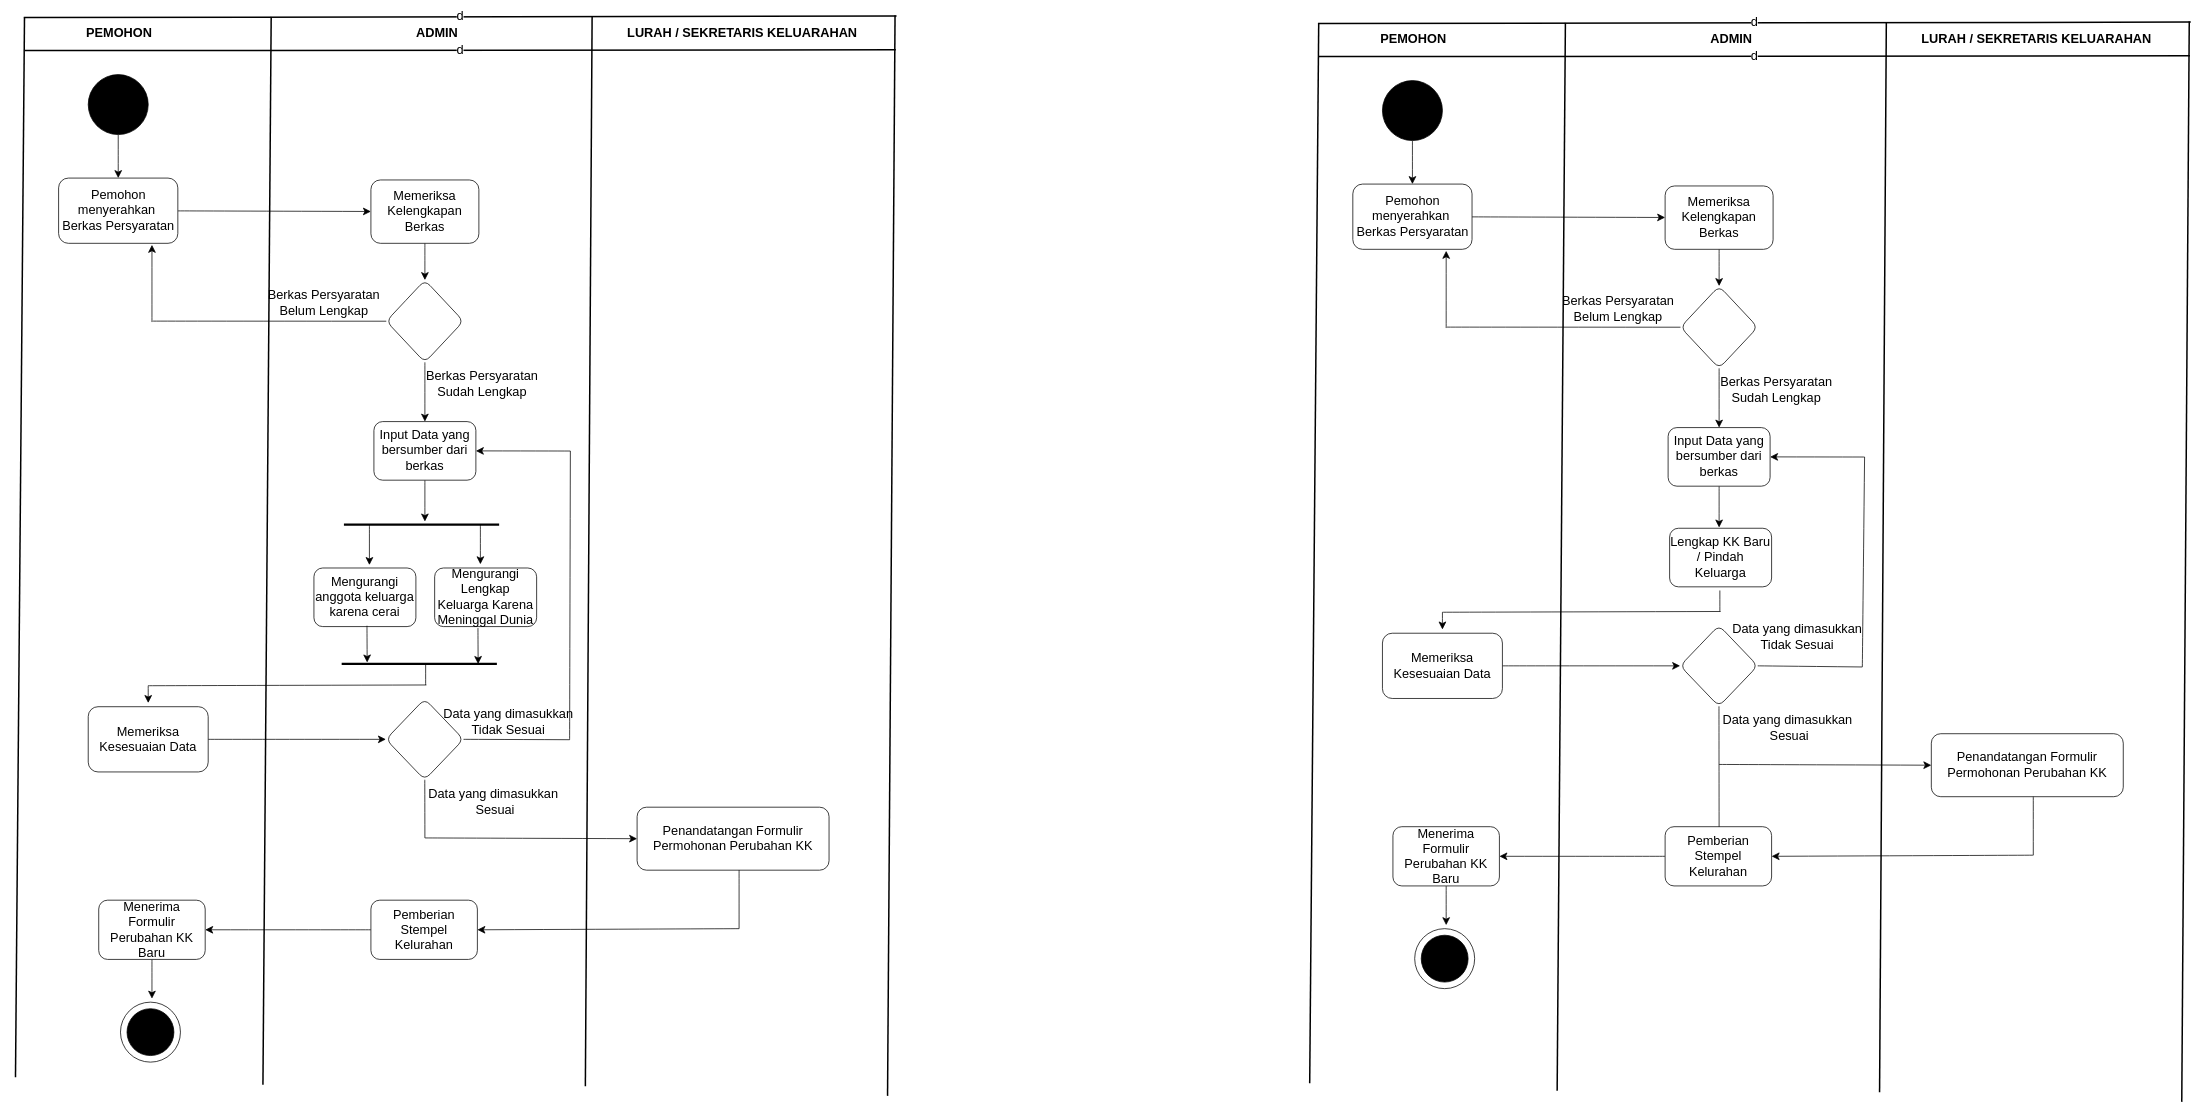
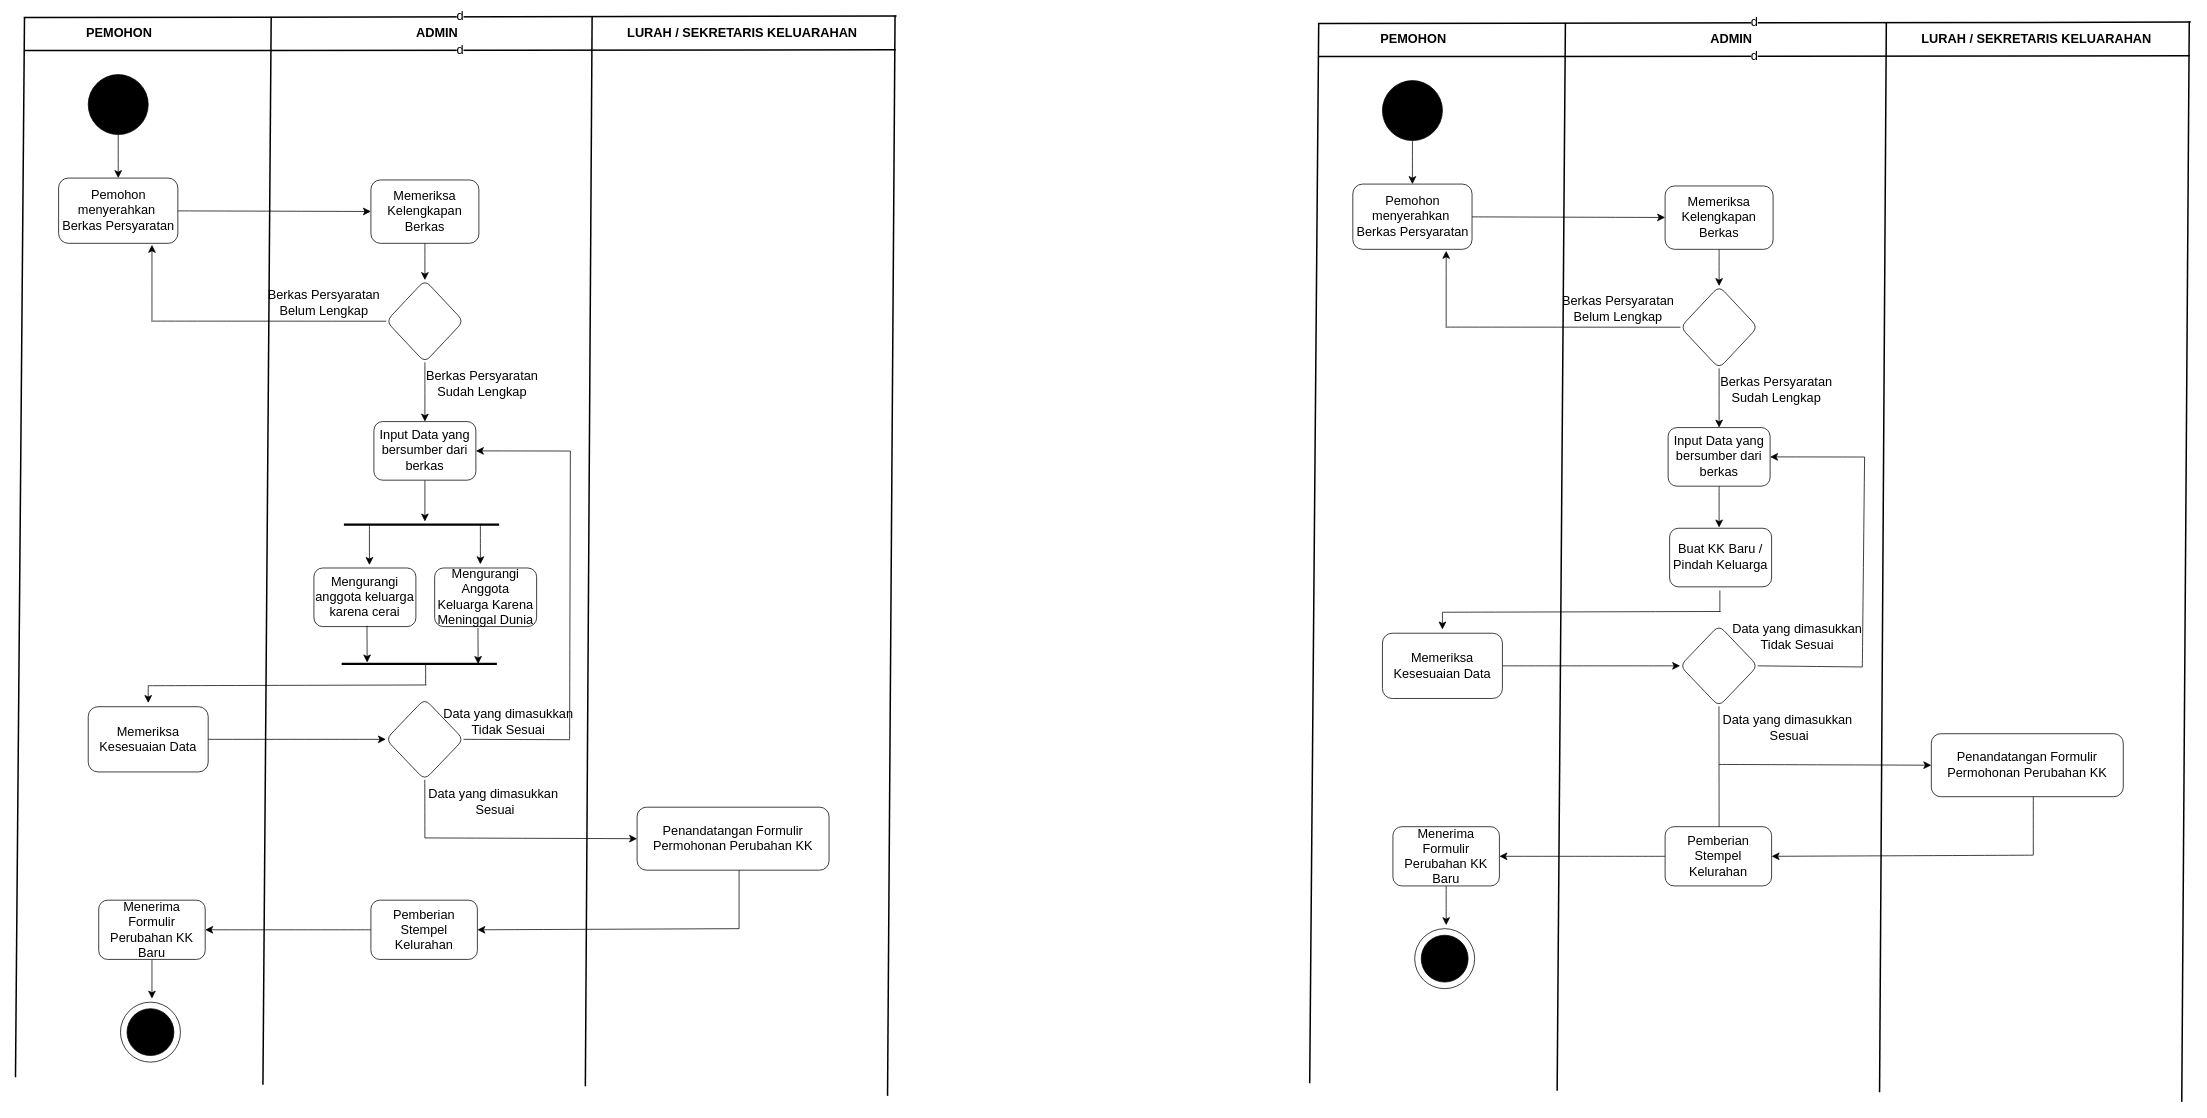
node "Lengkap KK Baru / Pindah Keluarga": label "Lengkap KK Baru / Pindah Keluarga" -> "Buat KK Baru / Pindah Keluarga"
node "Mengurangi Lengkap Keluarga Karena Meninggal Dunia": label "Mengurangi Lengkap Keluarga Karena Meninggal Dunia" -> "Mengurangi Anggota Keluarga Karena Meninggal Dunia"
